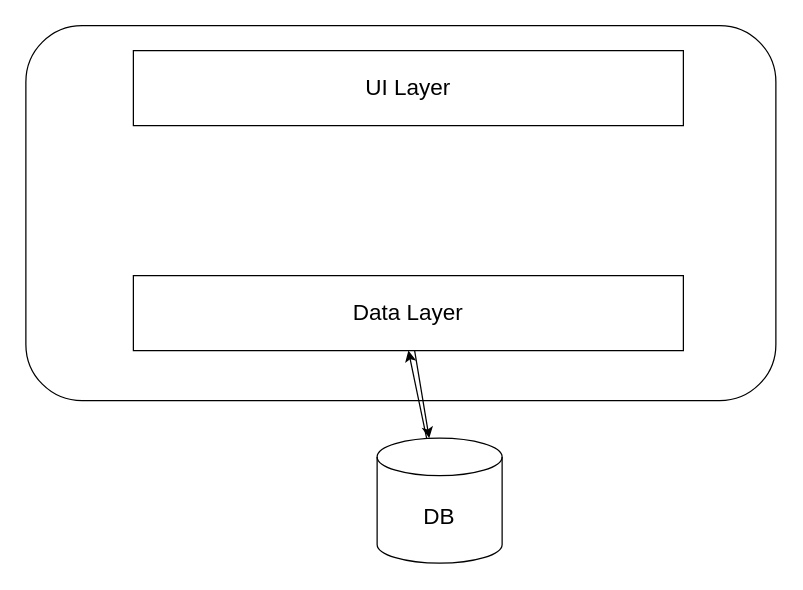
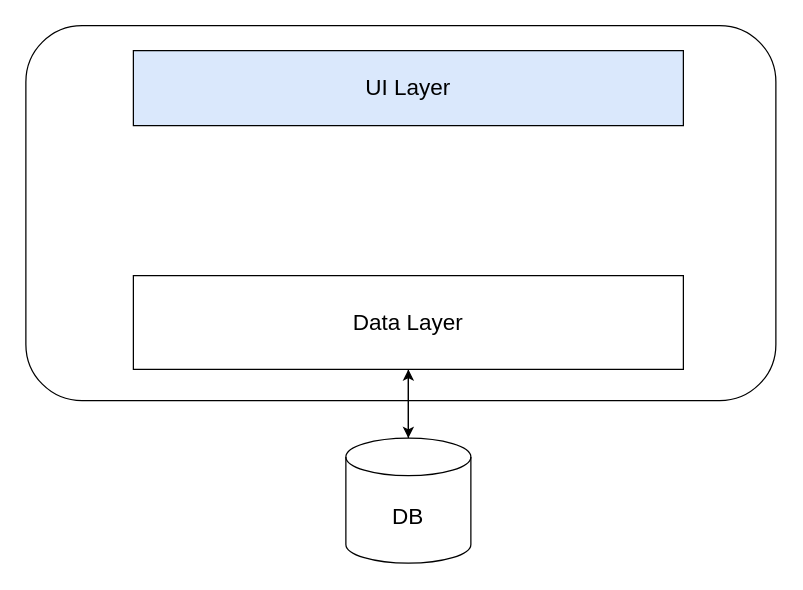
node "UI Layer": fillcolor #ffffff -> #dae8fc
node "Data Layer": size 550x75 -> 550x94
node "DB": moved (439, 501) -> (408, 501)
